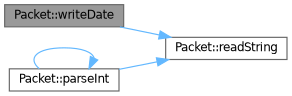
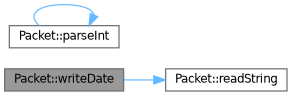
edge "Packet::parseInt" -> "Packet::readString": removed
